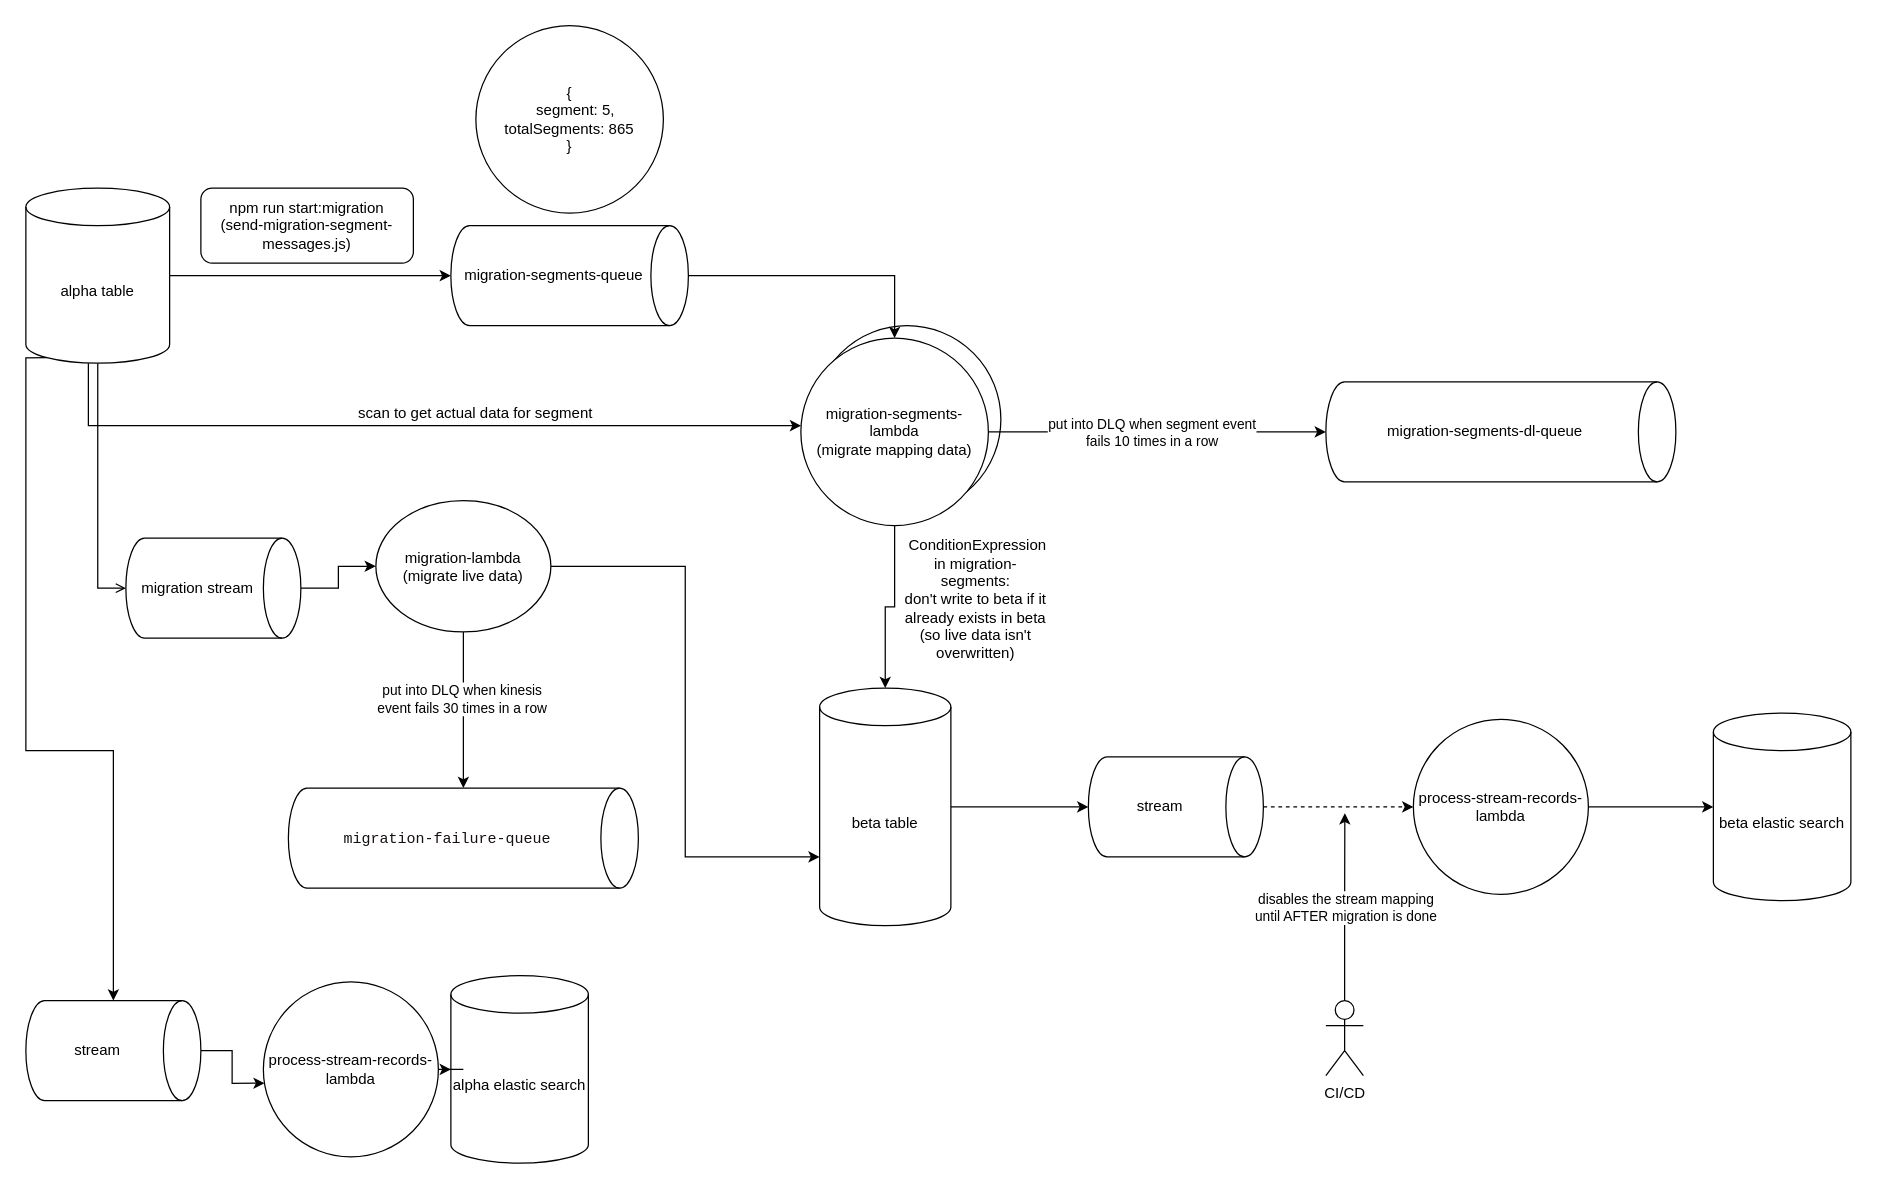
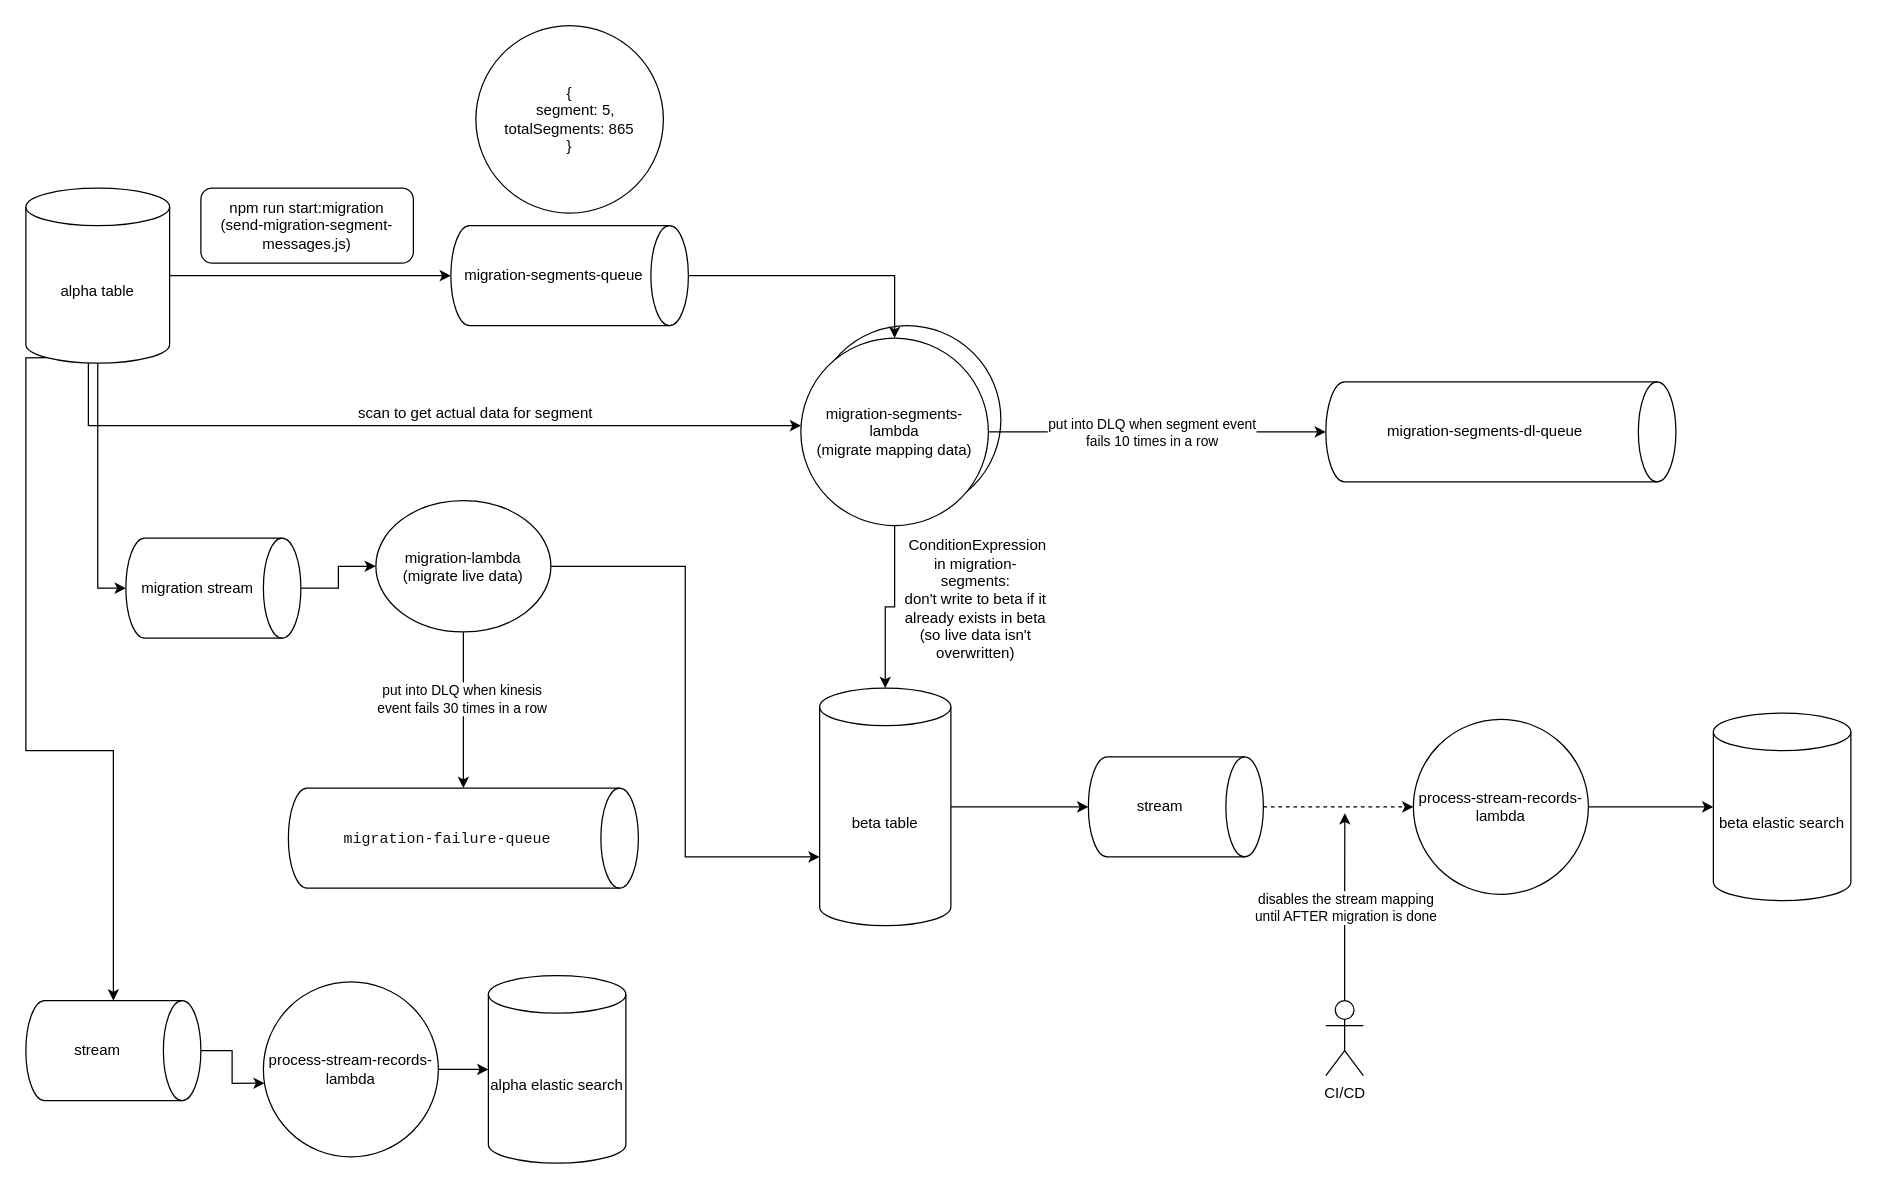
edge "alpha table" -> "migration stream": arrowhead open -> classic
node "alpha elastic search": moved (519, 1069) -> (557, 1069)
